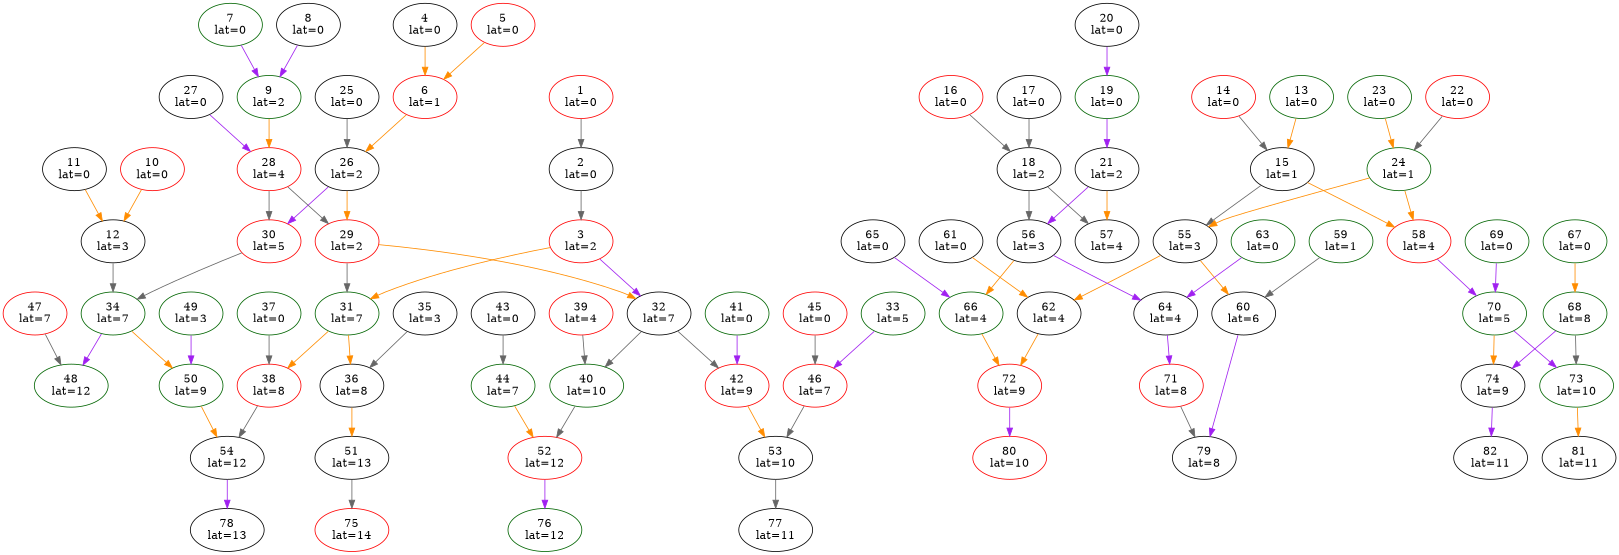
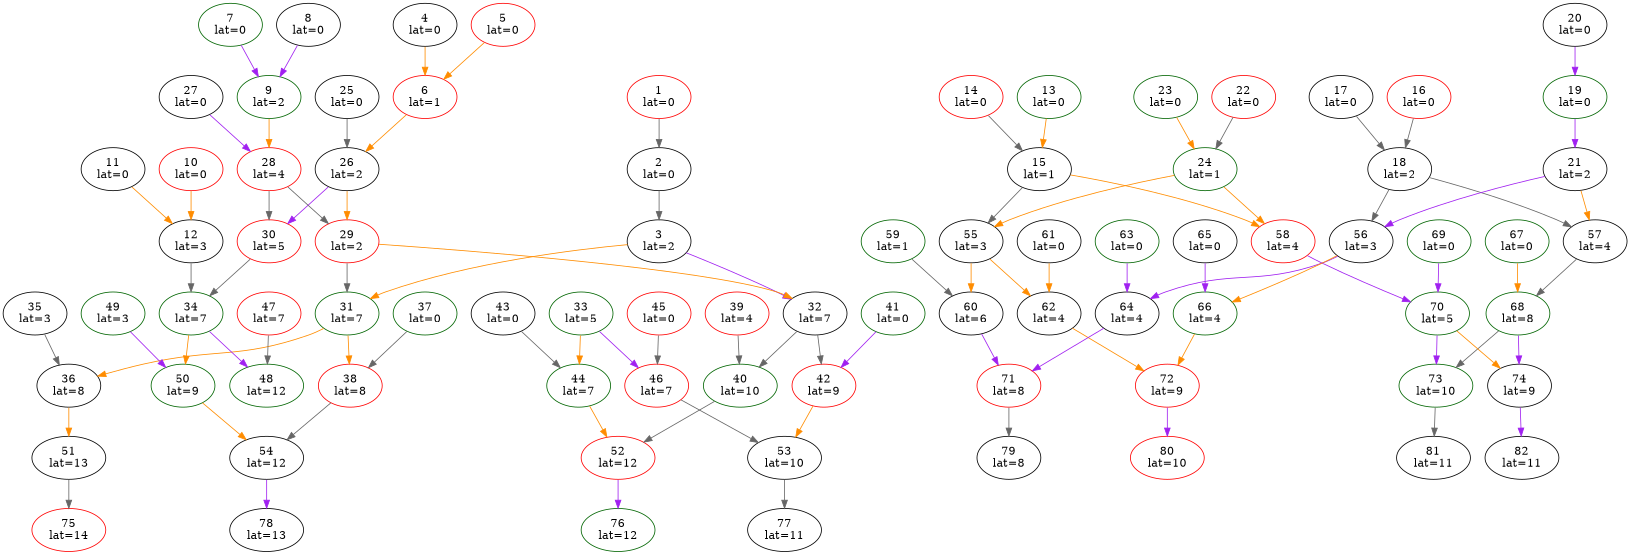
node "3 lat=2": color red -> black
edge "57 lat=4" -> "68 lat=8": added
edge "33 lat=5" -> "44 lat=7": added
edge "60 lat=6" -> "79 lat=8": now "60 lat=6" -> "71 lat=8"
edge "73 lat=10" -> "81 lat=11": color darkorange -> gray40
